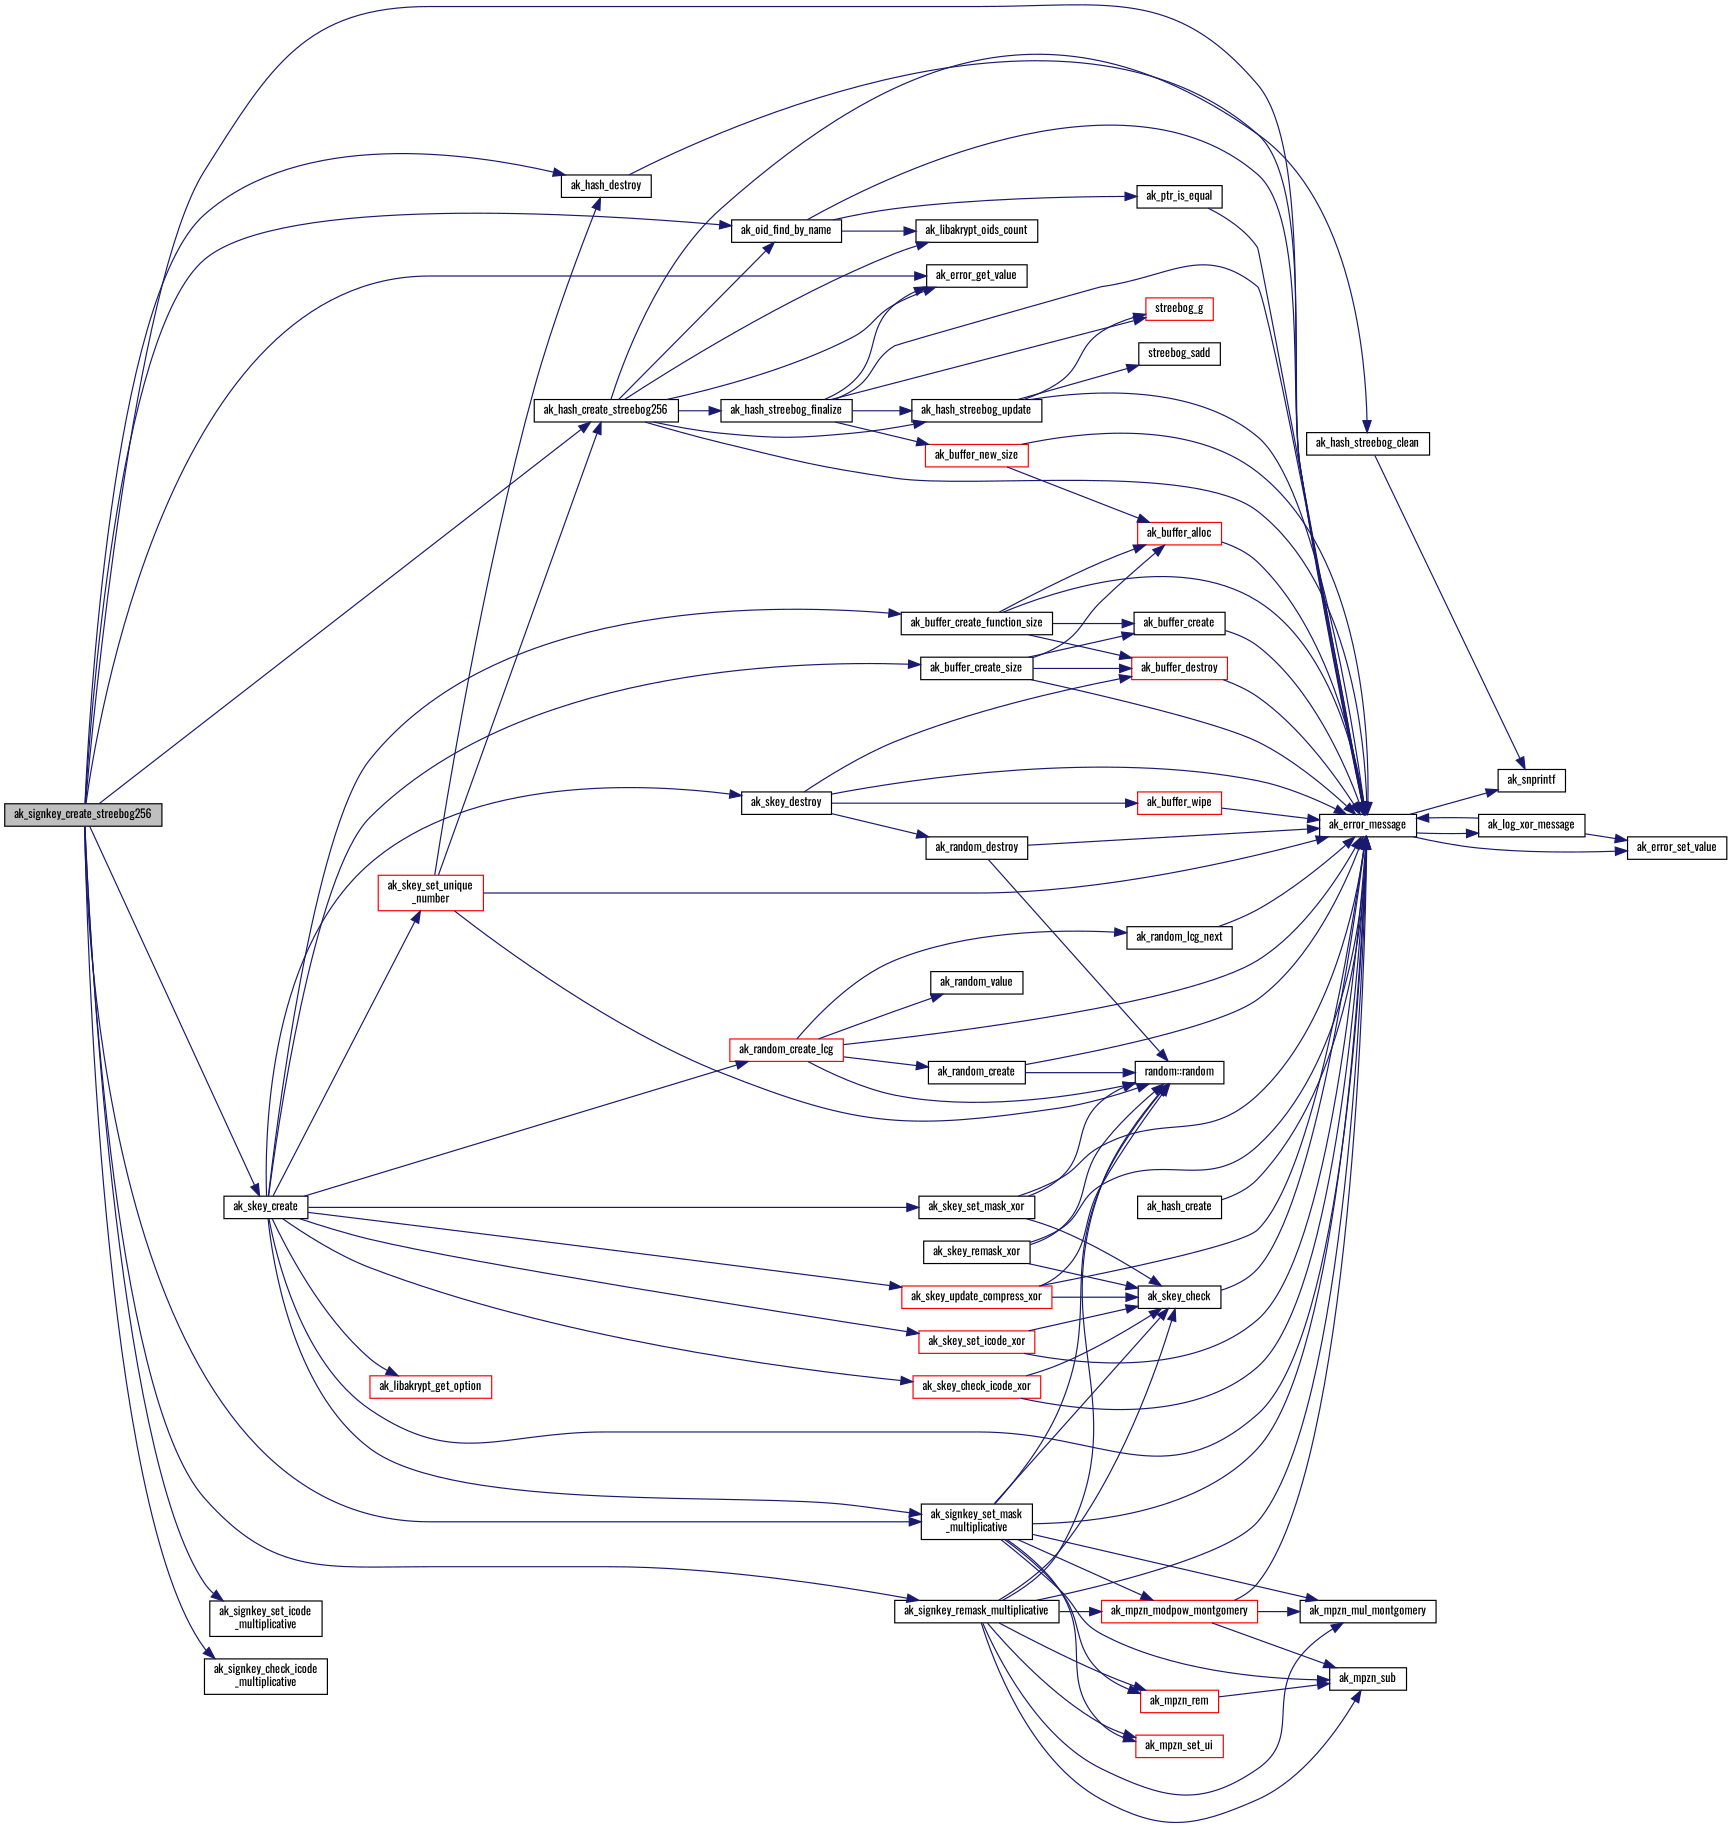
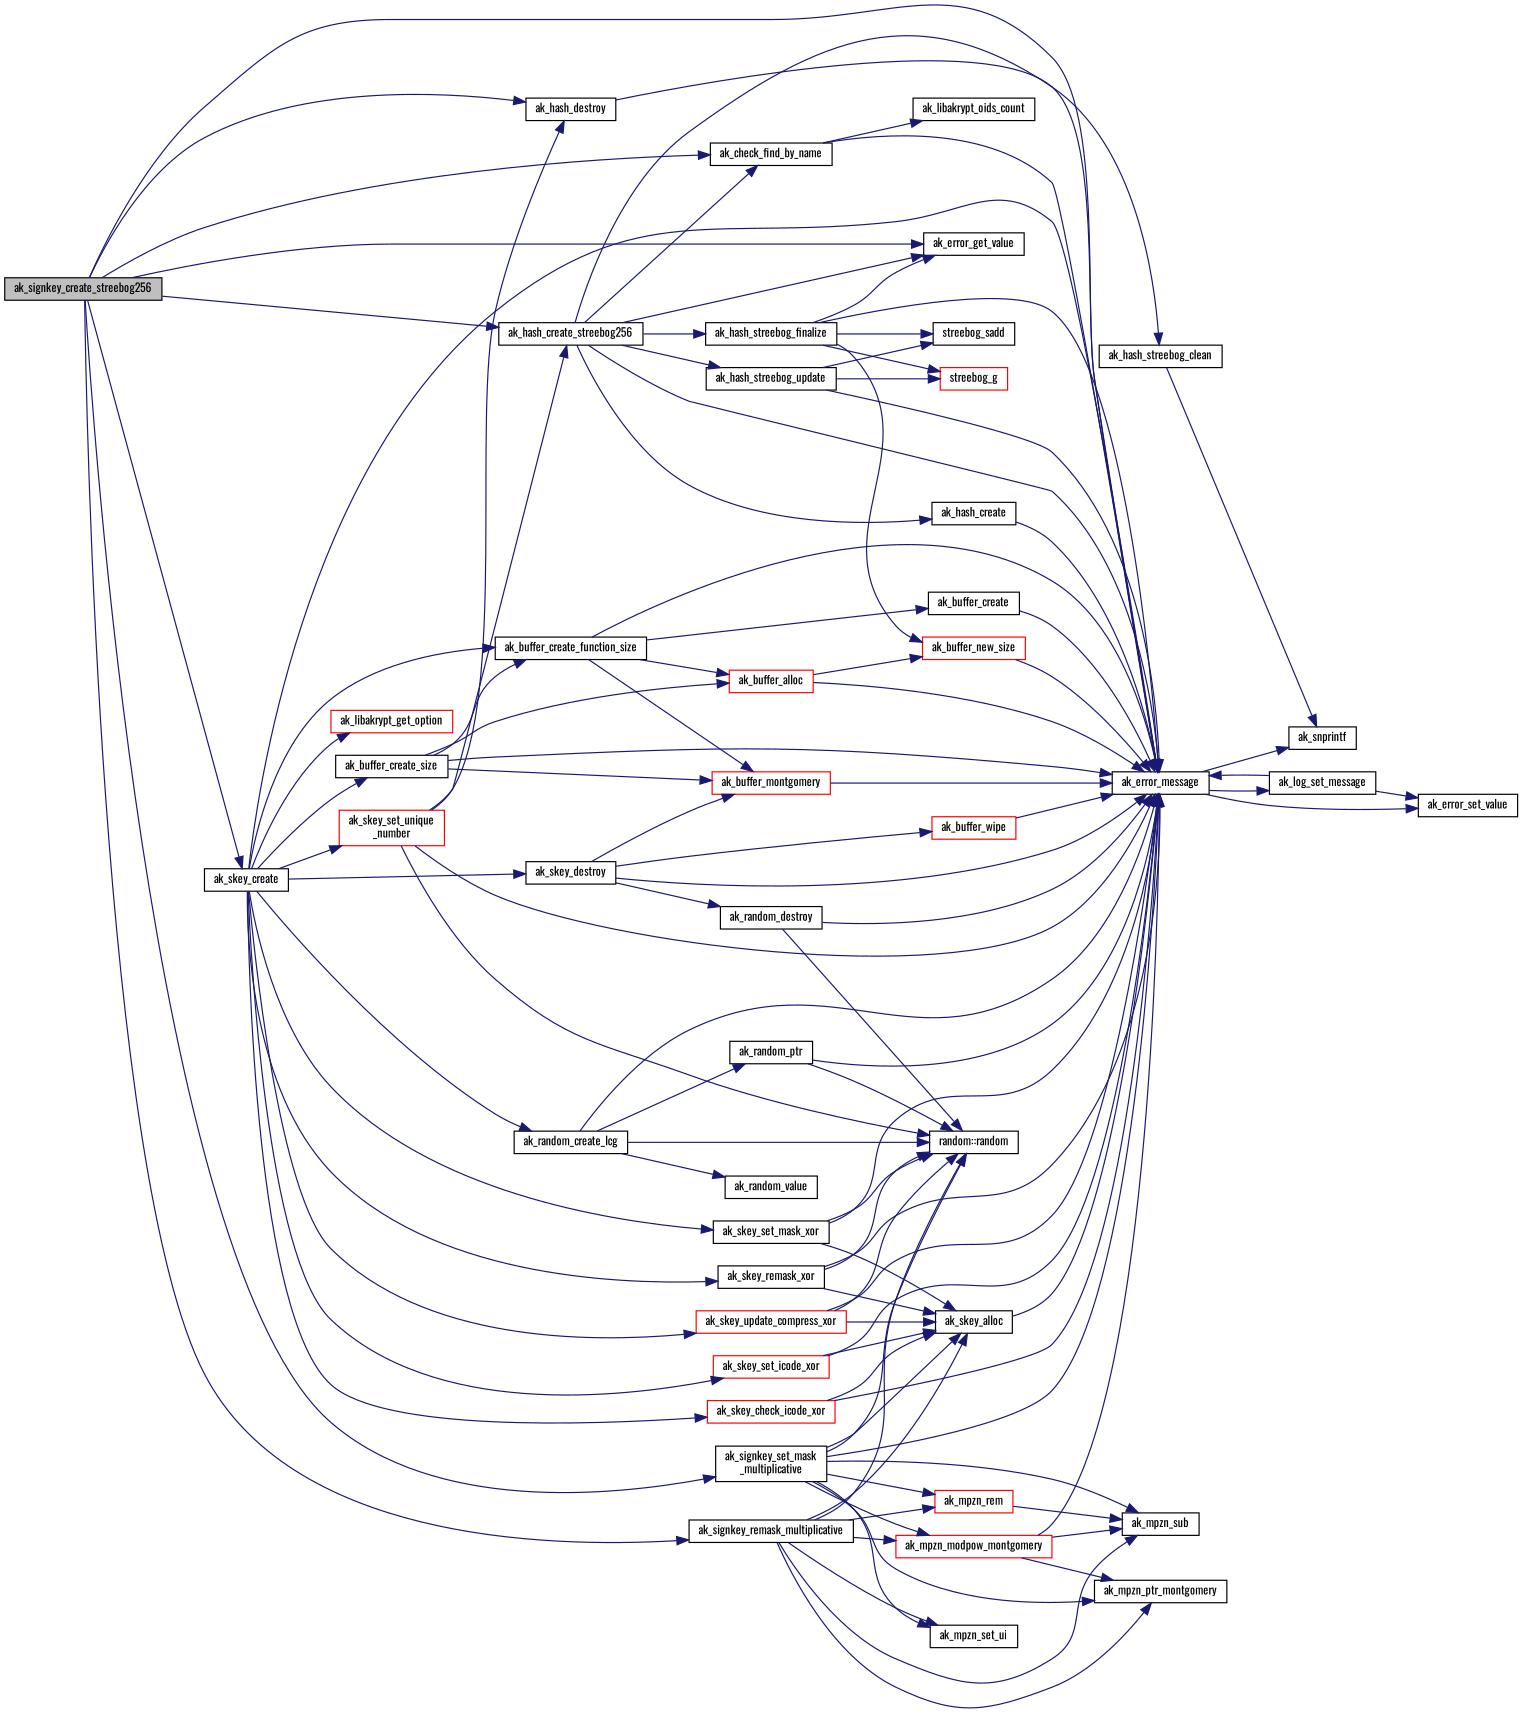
node "ak_ptr_is_equal": removed
node "ak_oid_find_by_name": label "ak_oid_find_by_name" -> "ak_check_find_by_name"
edge "ak_hash_create_streebog256" -> "ak_libakrypt_oids_count": now "ak_hash_create_streebog256" -> "ak_hash_create"
edge "ak_hash_streebog_finalize" -> "ak_hash_streebog_update": now "ak_hash_streebog_finalize" -> "streebog_sadd"
edge "ak_buffer_new_size" -> "ak_buffer_alloc": reversed
edge "ak_buffer_create_size" -> "ak_buffer_create": now "ak_buffer_create_size" -> "ak_buffer_create_function_size"
node "ak_buffer_destroy": label "ak_buffer_destroy" -> "ak_buffer_montgomery"
node "ak_log_xor_message": label "ak_log_xor_message" -> "ak_log_set_message"
node "ak_random_lcg_next": removed
node "ak_random_create_lcg": color red -> black
node "ak_random_create": label "ak_random_create" -> "ak_random_ptr"
node "ak_skey_check": label "ak_skey_check" -> "ak_skey_alloc"
edge "ak_signkey_remask_multiplicative" -> "ak_error_message": removed
edge "ak_skey_create" -> "ak_signkey_set_mask _multiplicative": now "ak_skey_create" -> "ak_skey_remask_xor"
node "ak_mpzn_mul_montgomery": label "ak_mpzn_mul_montgomery" -> "ak_mpzn_ptr_montgomery"
node "ak_signkey_set_icode _multiplicative": removed
node "ak_signkey_check_icode _multiplicative": removed
node "ak_mpzn_set_ui": color red -> black
